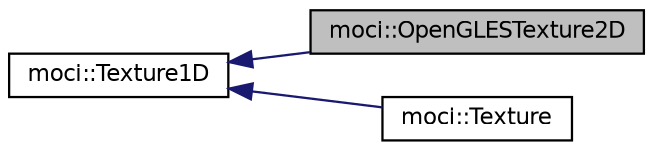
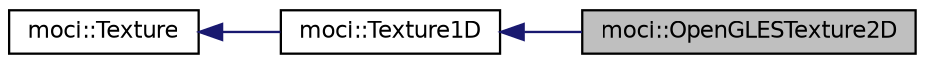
edge "moci::Texture" -> "moci::Texture1D": reversed
